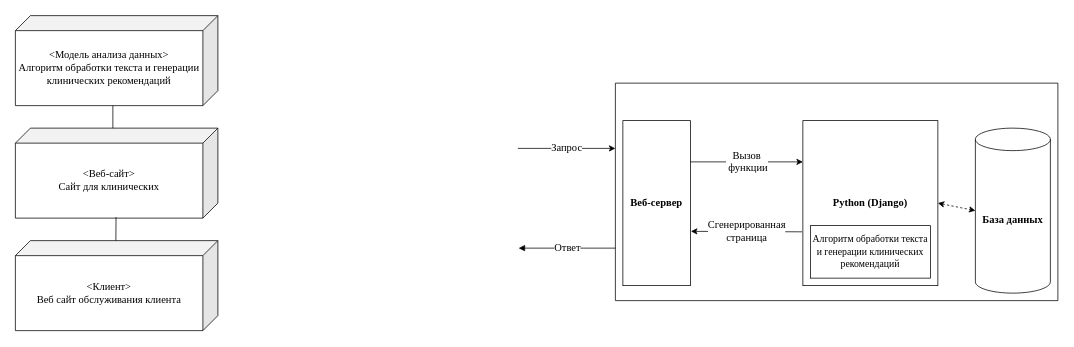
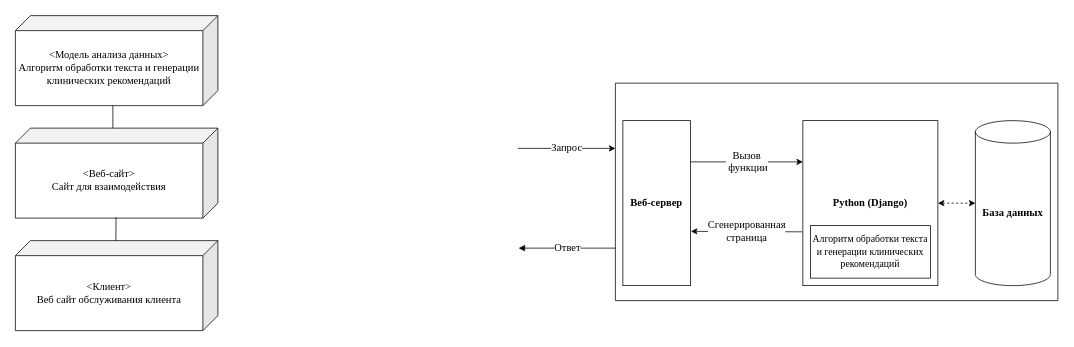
node "<Веб-сайт>Сайт для клинических": label "<Веб-сайт>Сайт для клинических" -> "<Веб-сайт>Сайт для взаимодействия"
node "База данных": moved (1013, 210) -> (1013, 203)
